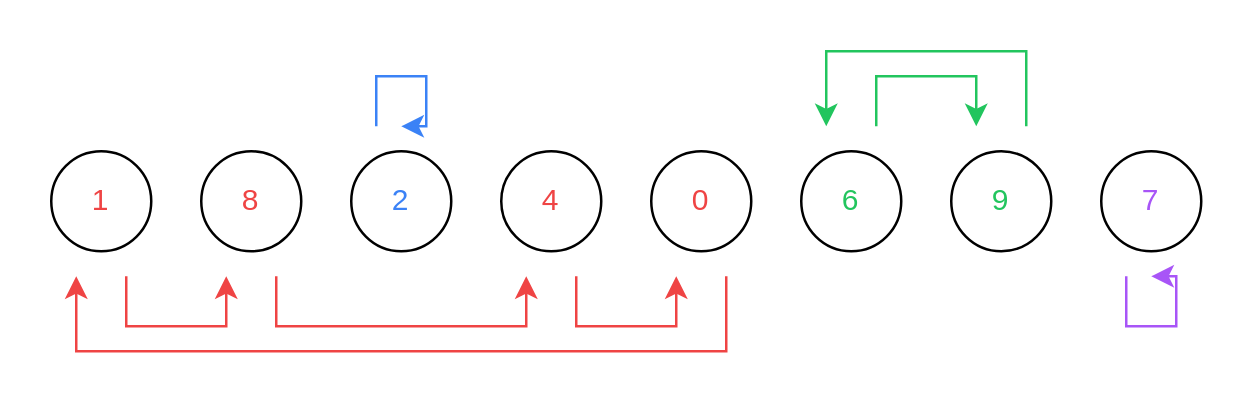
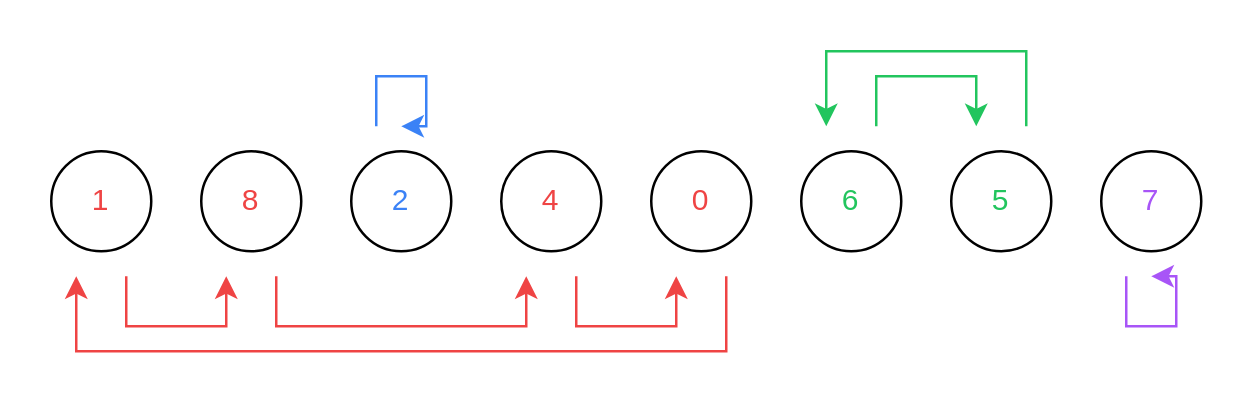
node "9": label "9" -> "5"
